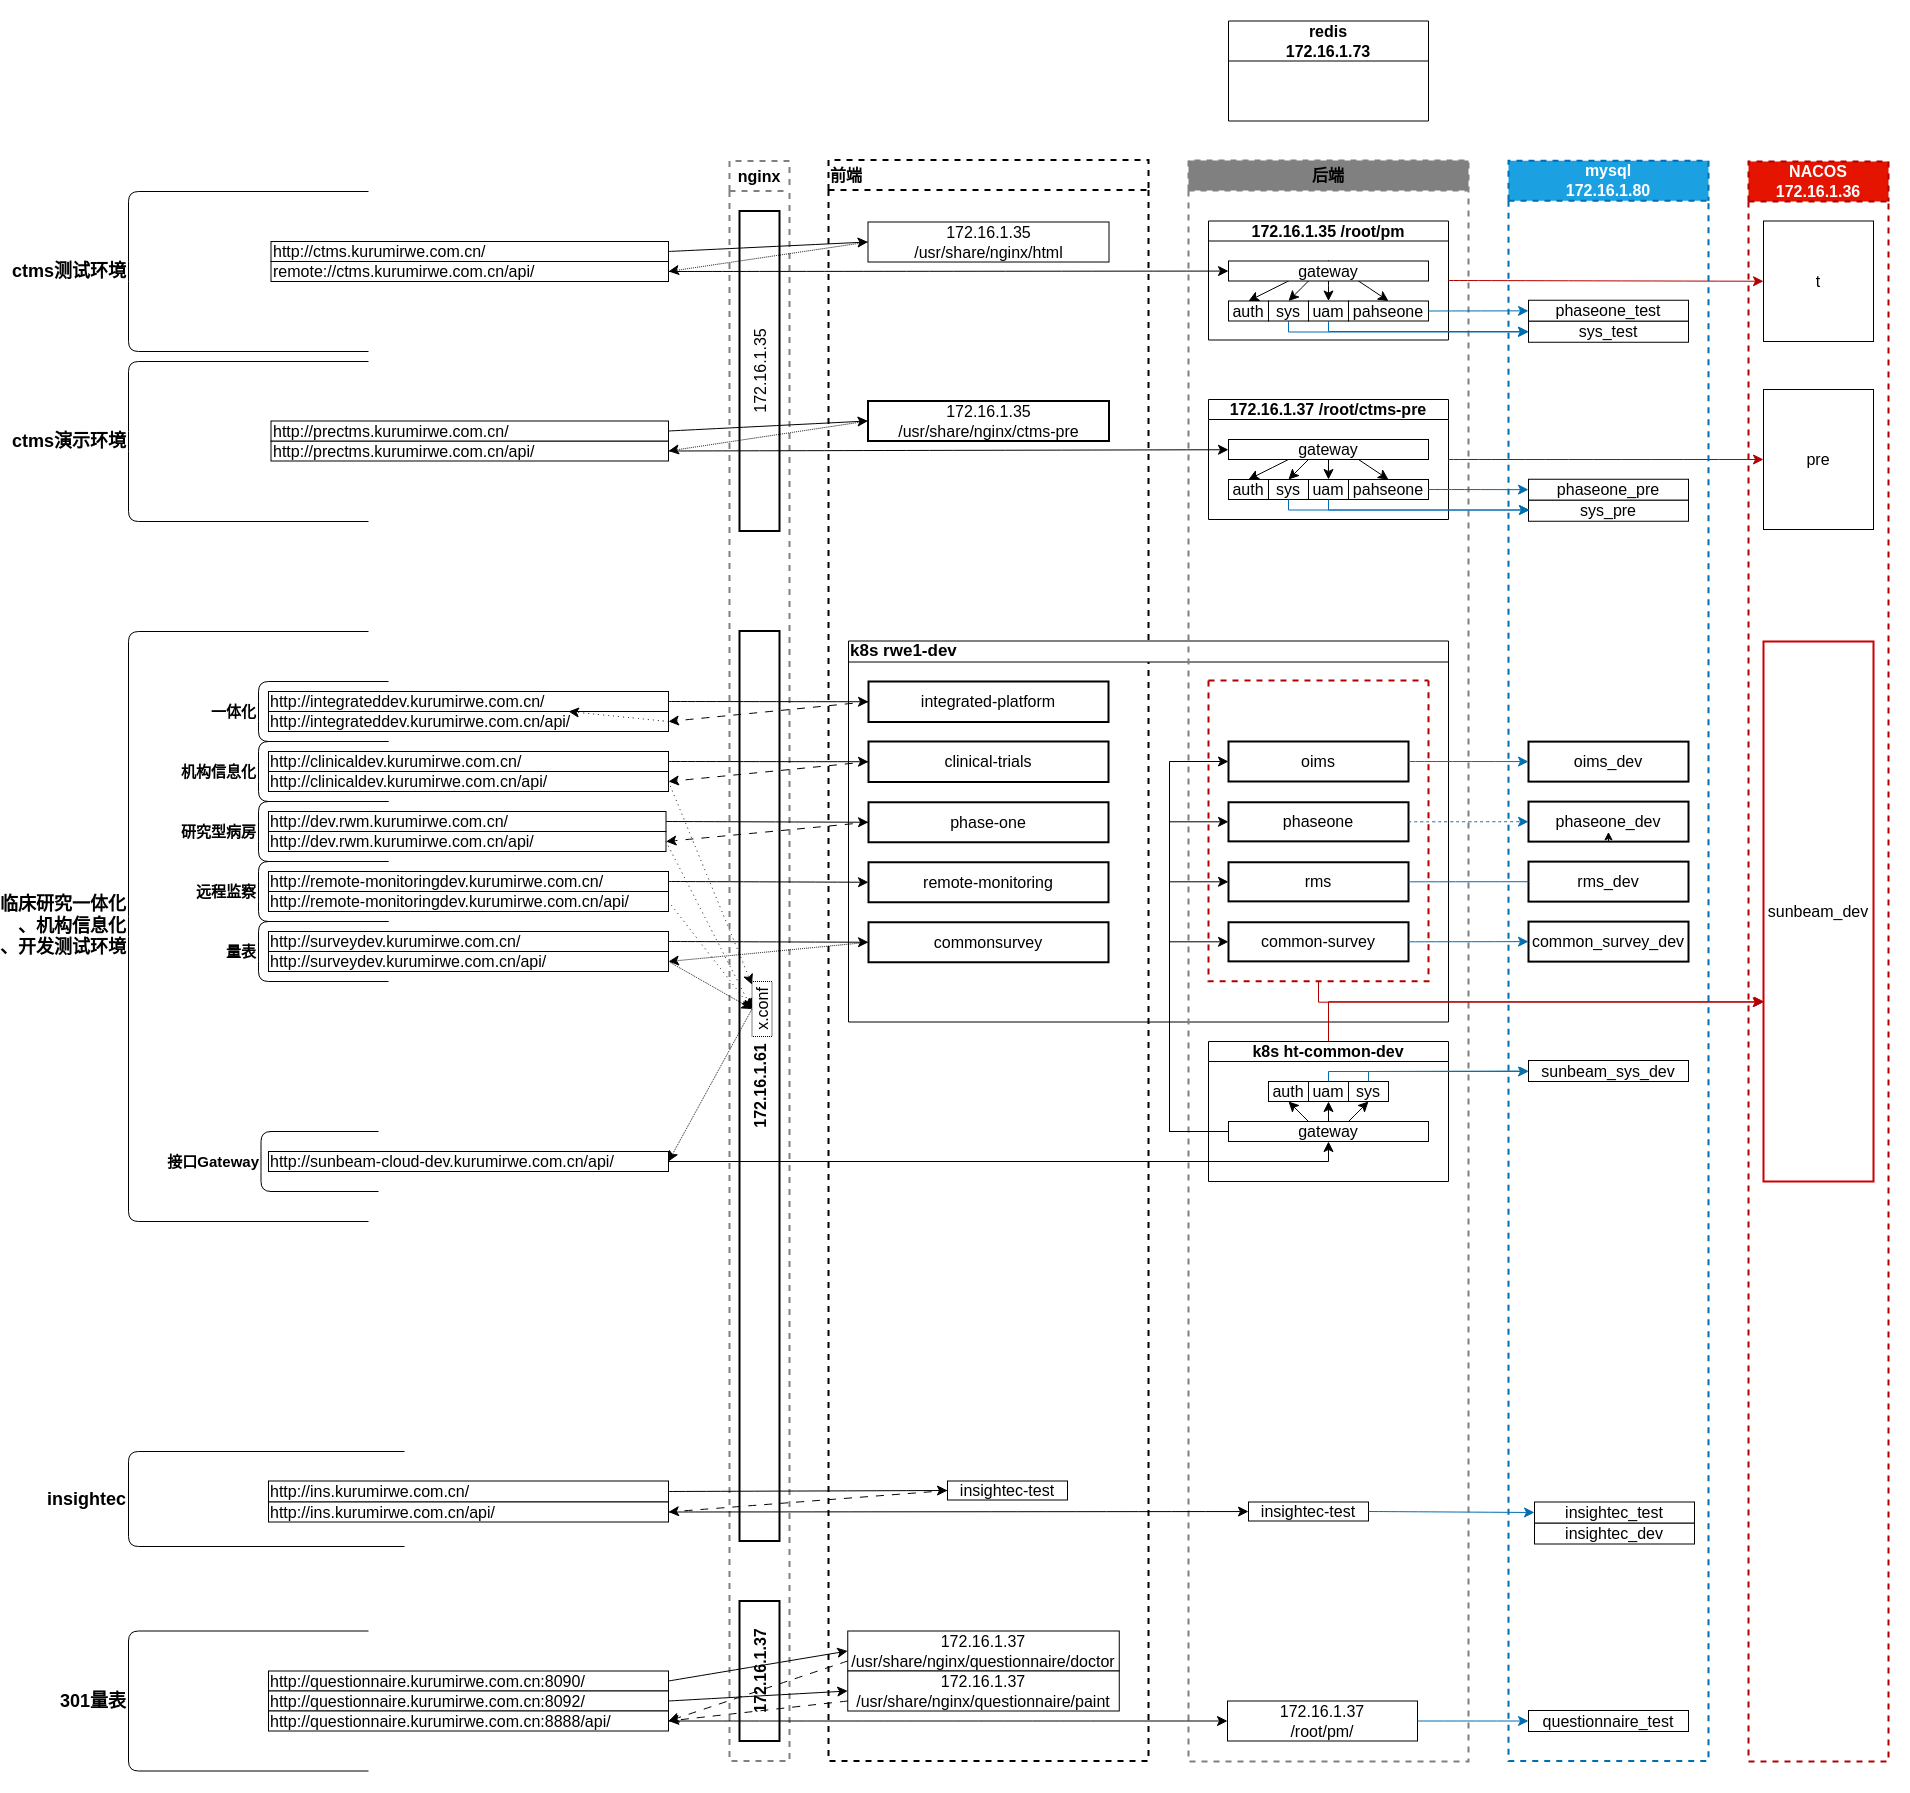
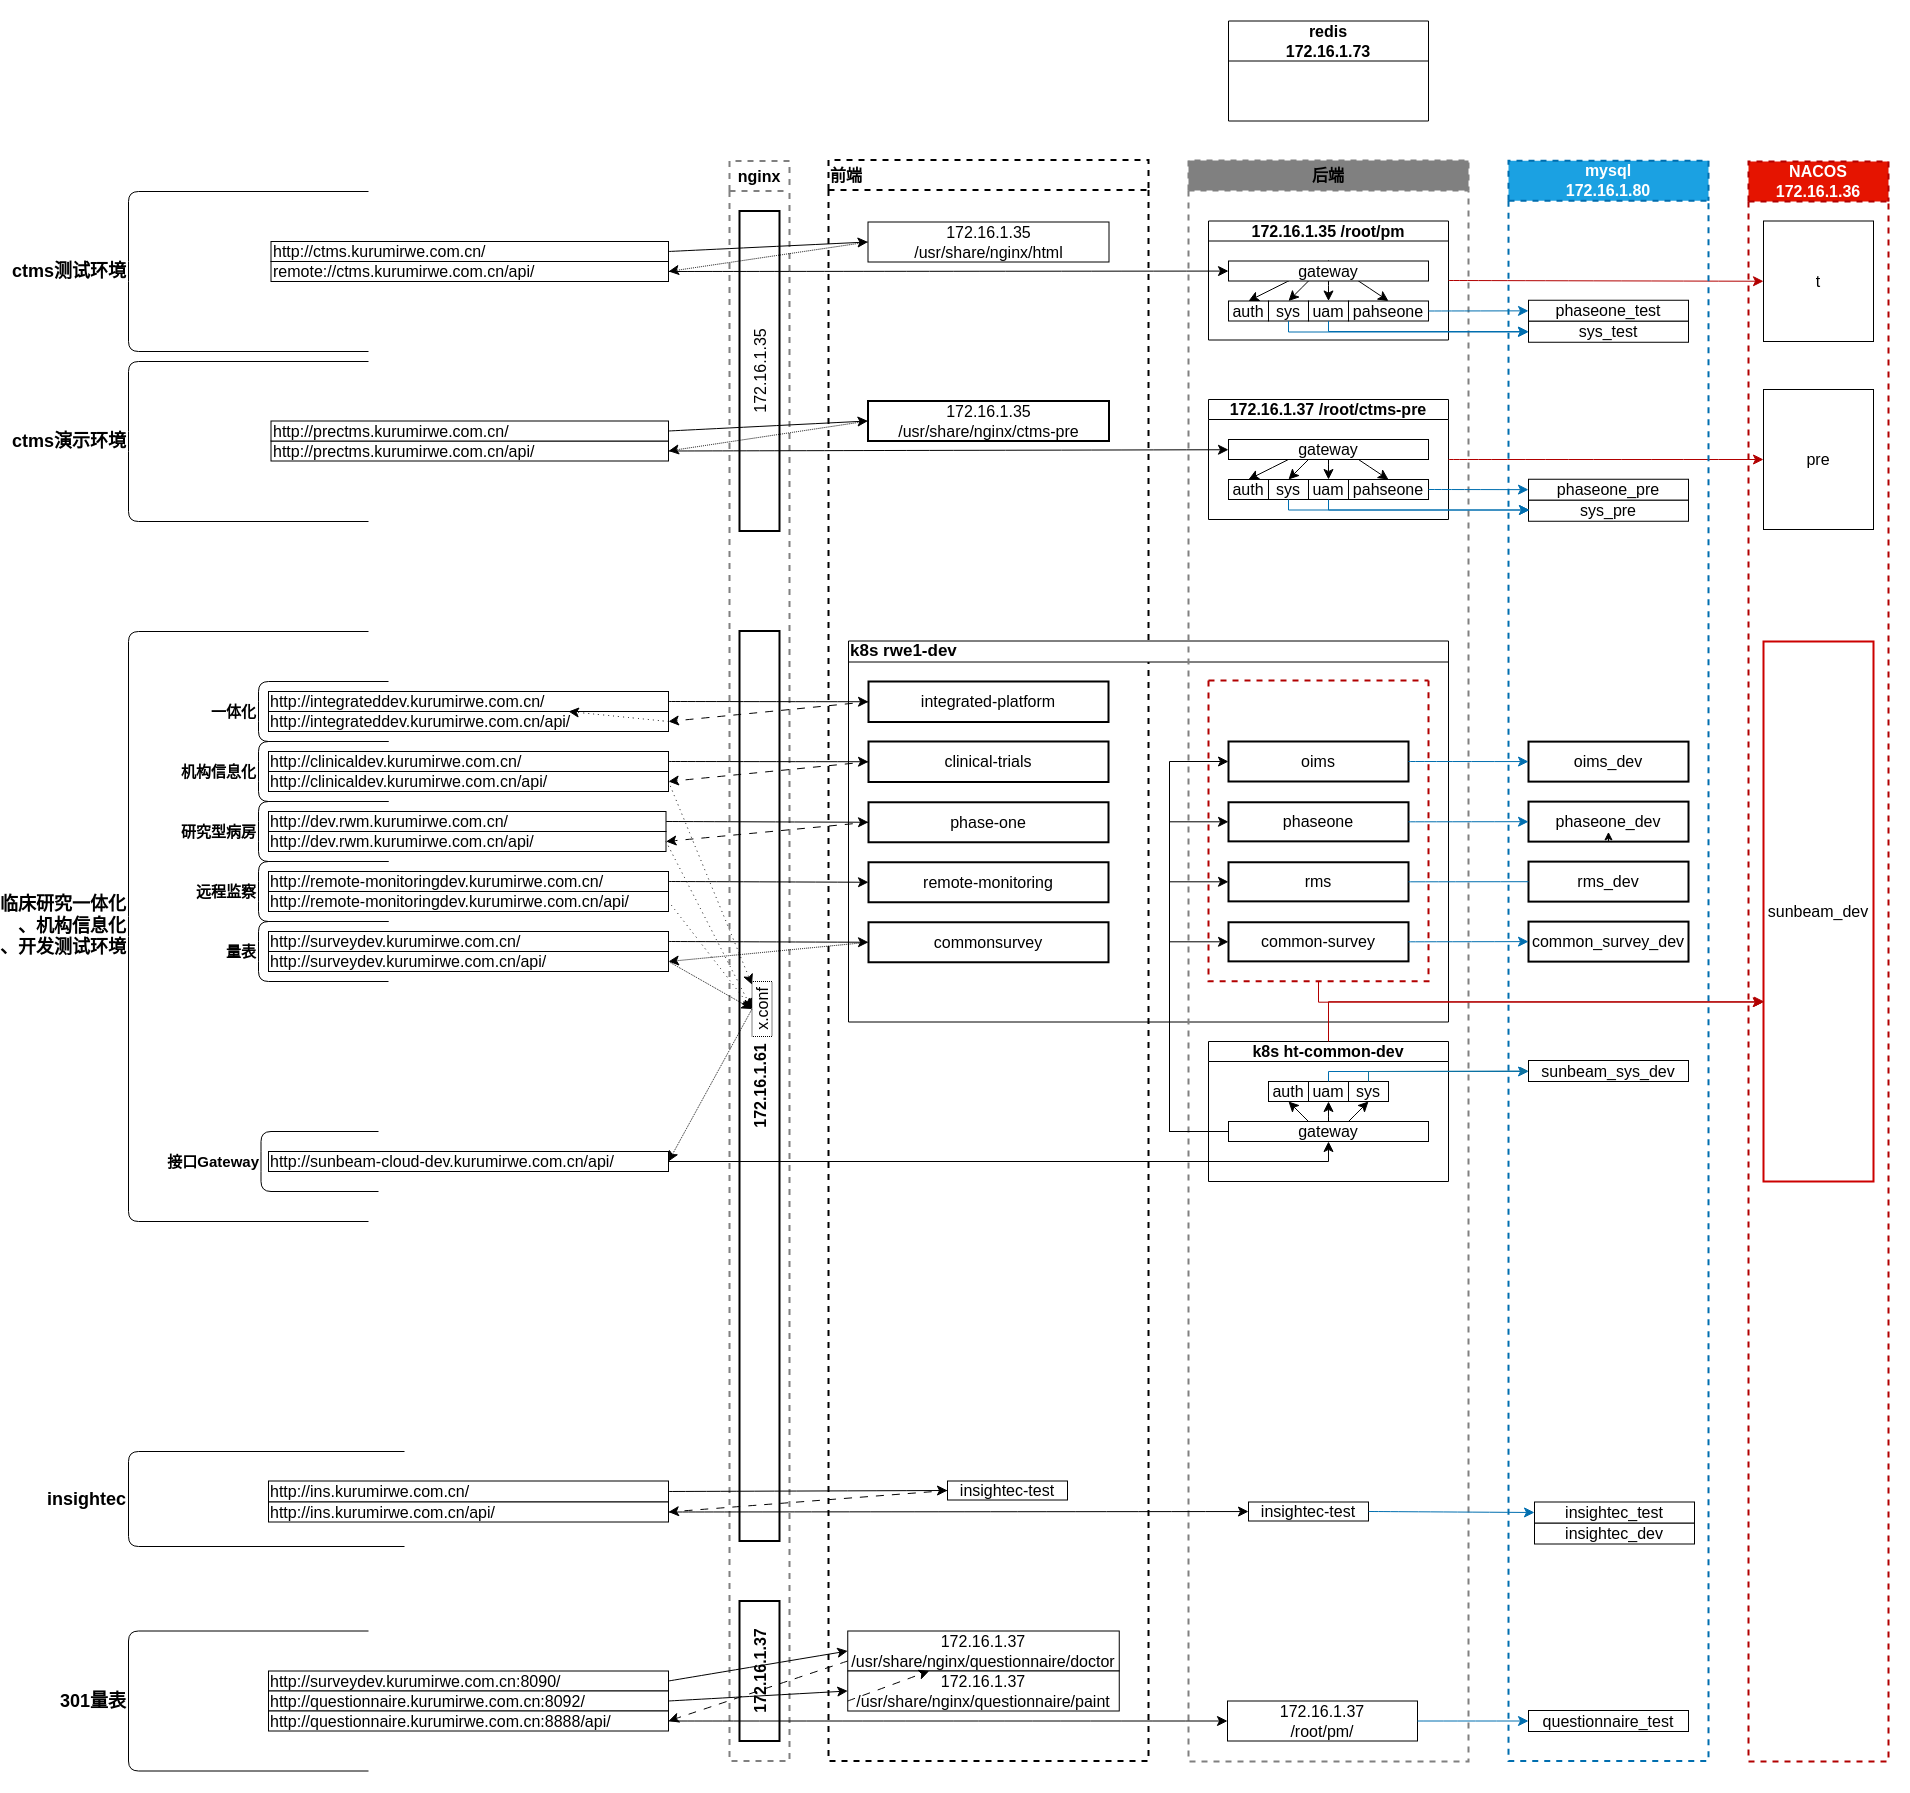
edge "phaseone" -> "phaseone_dev": style dashed -> solid
node "http://questionnaire.kurumirwe.com.cn:8090/": label "http://questionnaire.kurumirwe.com.cn:8090/" -> "http://surveydev.kurumirwe.com.cn:8090/"
edge "172.16.1.37 /usr/share/nginx/questionnaire/paint" -> "http://questionnaire.kurumirwe.com.cn:8888/api/": now "172.16.1.37 /usr/share/nginx/questionnaire/paint" -> "172.16.1.37 /usr/share/nginx/questionnaire/doctor"
